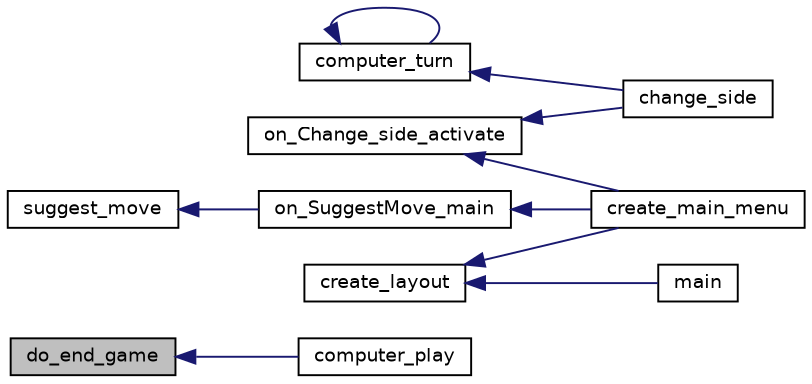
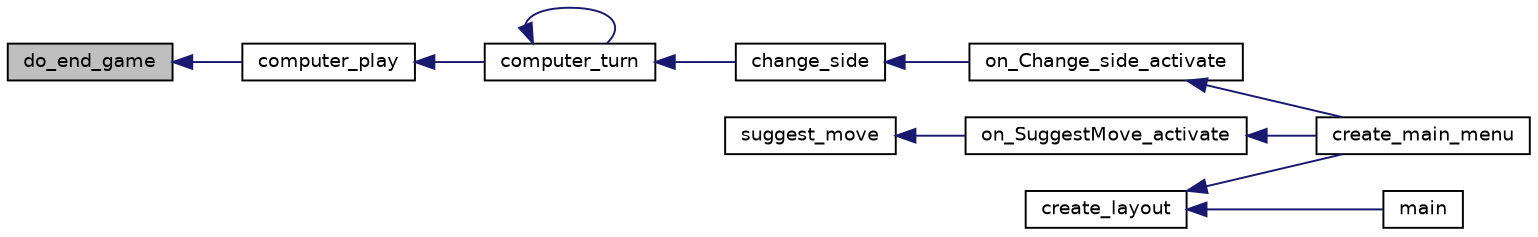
edge "computer_turn" -> "computer_play": added
edge "change_side" -> "on_Change_side_activate": reversed
node "on_SuggestMove_main": label "on_SuggestMove_main" -> "on_SuggestMove_activate"
